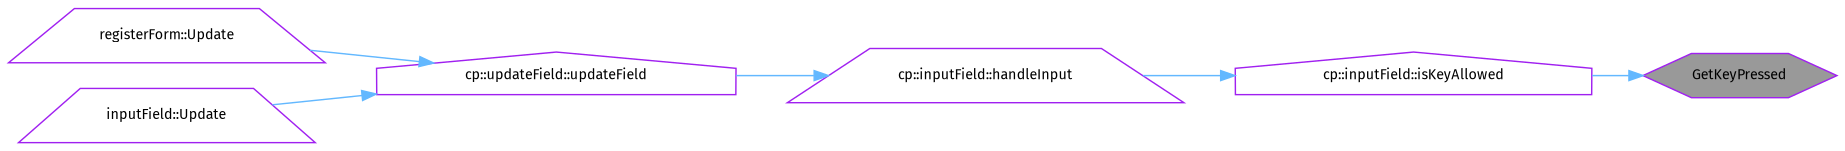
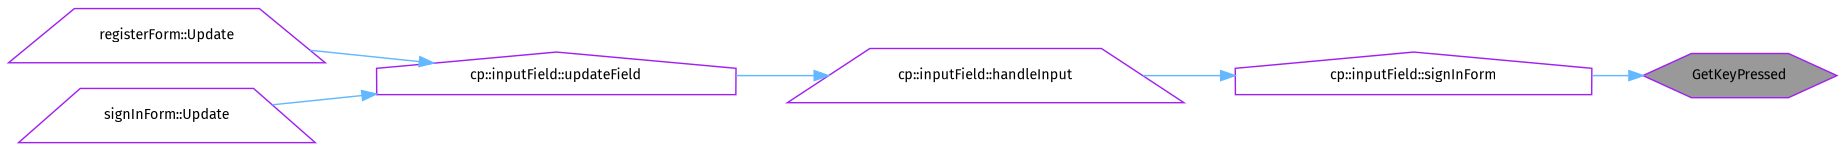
node "cp::updateField::updateField": label "cp::updateField::updateField" -> "cp::inputField::updateField"
node "cp::inputField::isKeyAllowed": label "cp::inputField::isKeyAllowed" -> "cp::inputField::signInForm"
node "inputField::Update": label "inputField::Update" -> "signInForm::Update"
